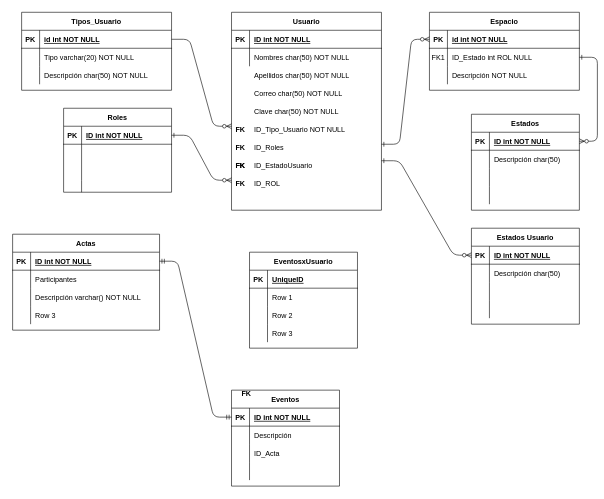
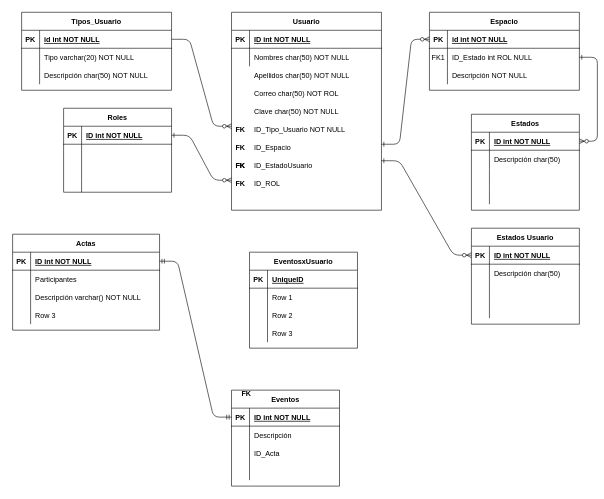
node "Correo char(50) NOT NULL": label "Correo char(50) NOT NULL" -> "Correo char(50) NOT ROL"
node "ID_Roles": label "ID_Roles" -> "ID_Espacio"
